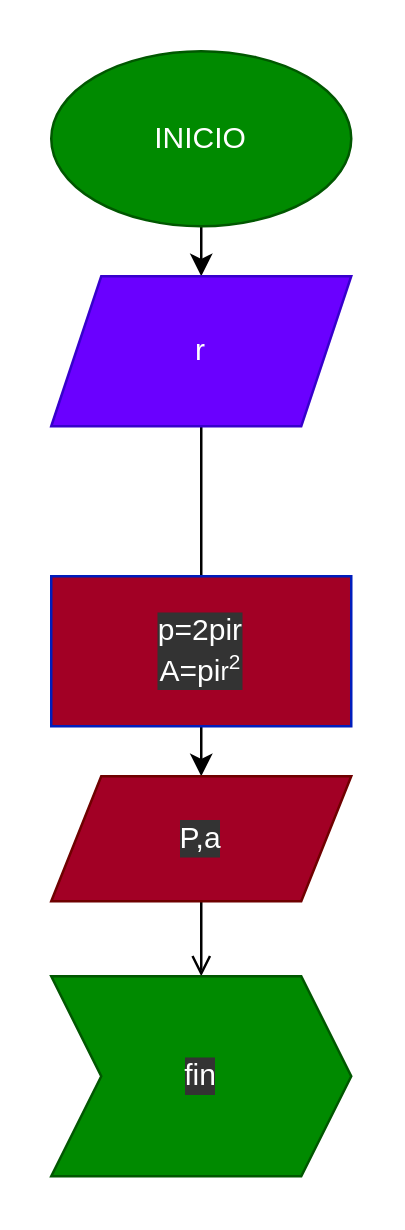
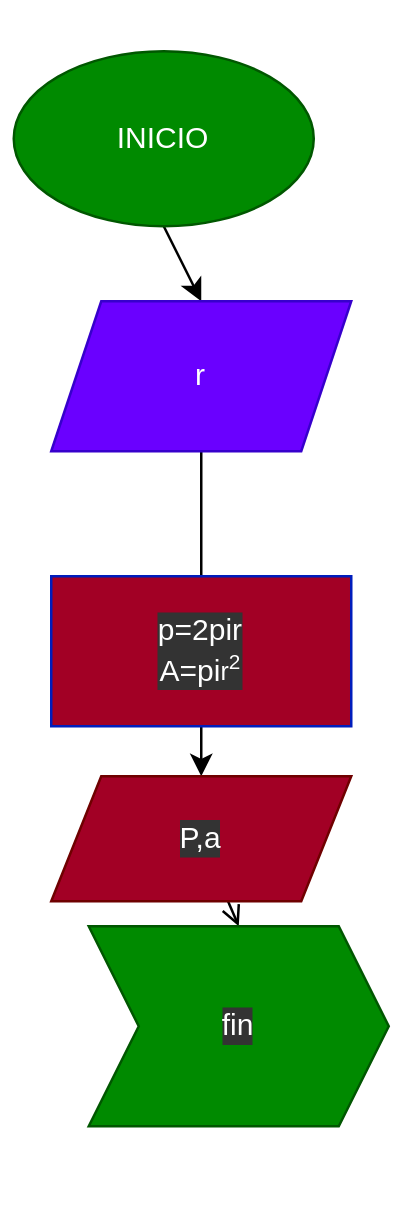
node "INICIO": moved (201, 139) -> (164, 139)
node "r": moved (201, 351) -> (201, 376)
node "fin": moved (201, 1076) -> (239, 1026)
